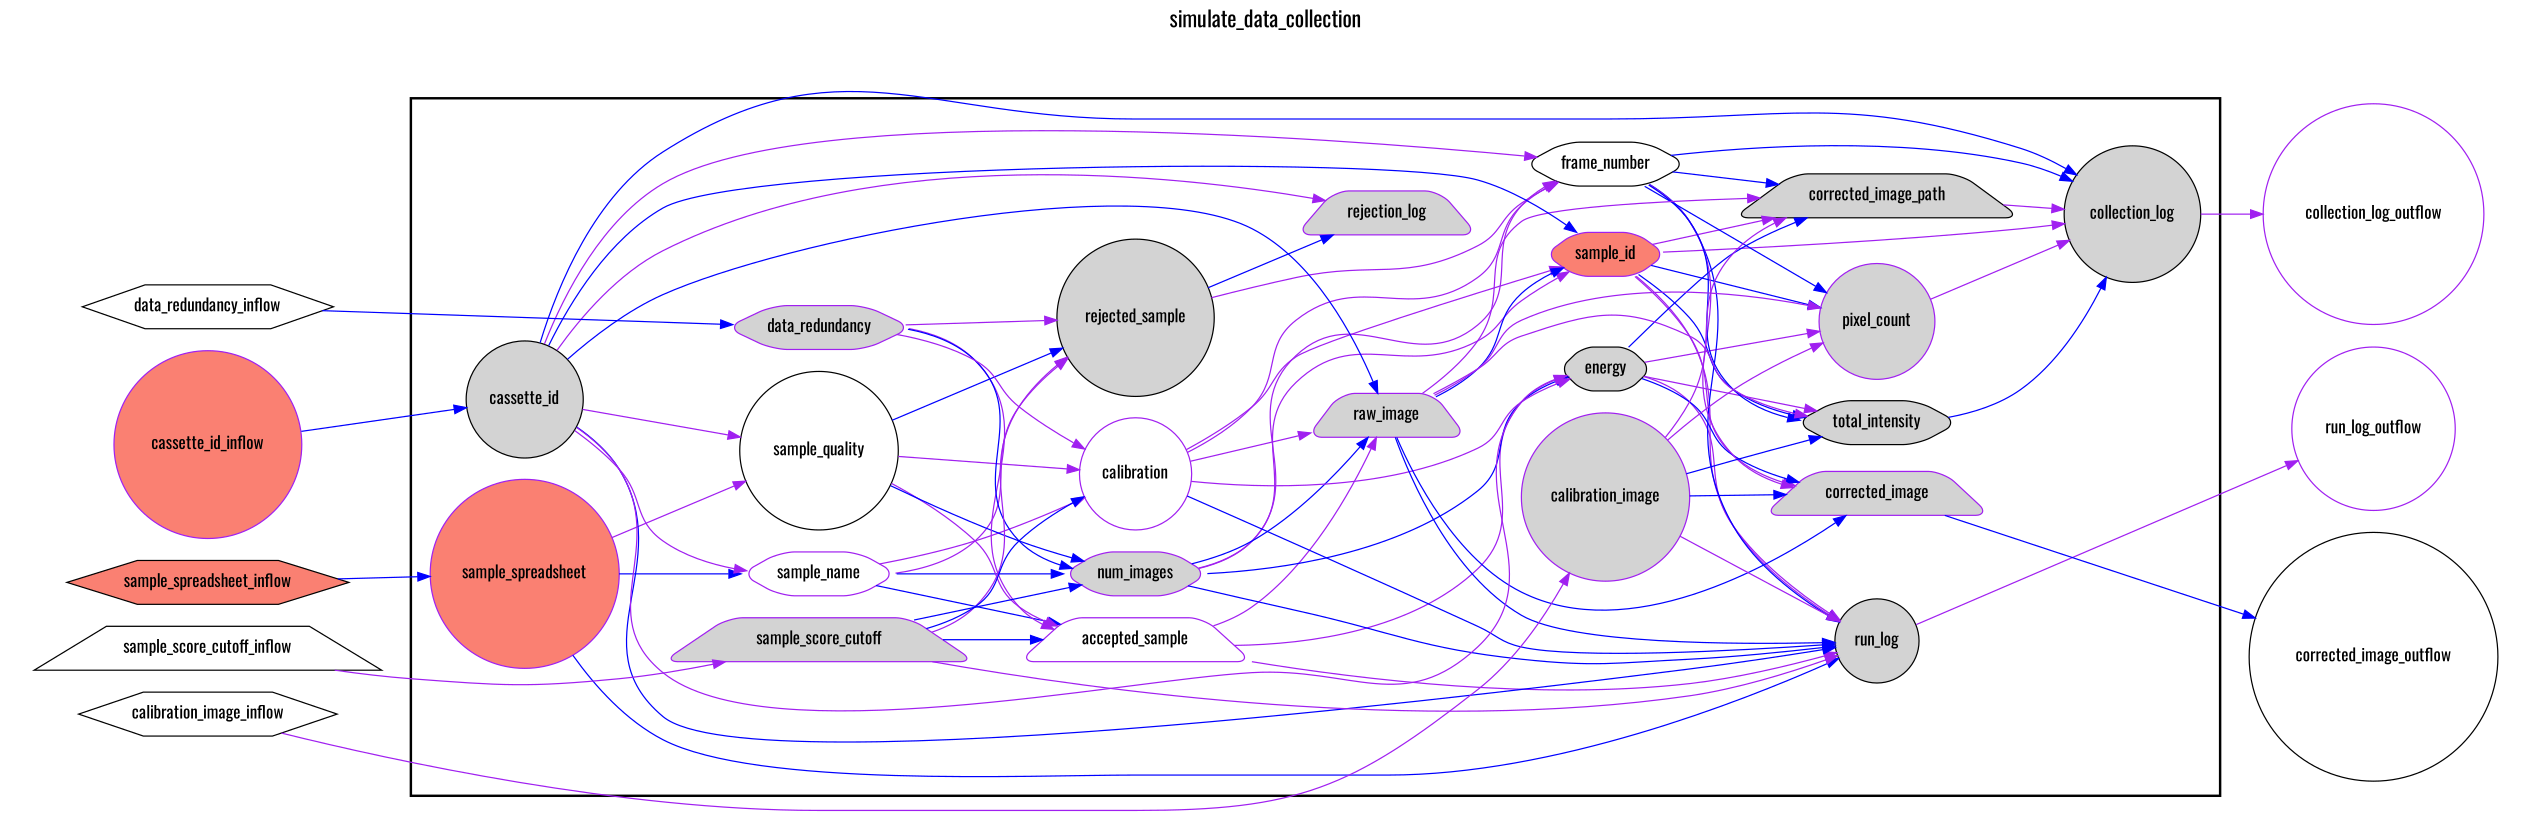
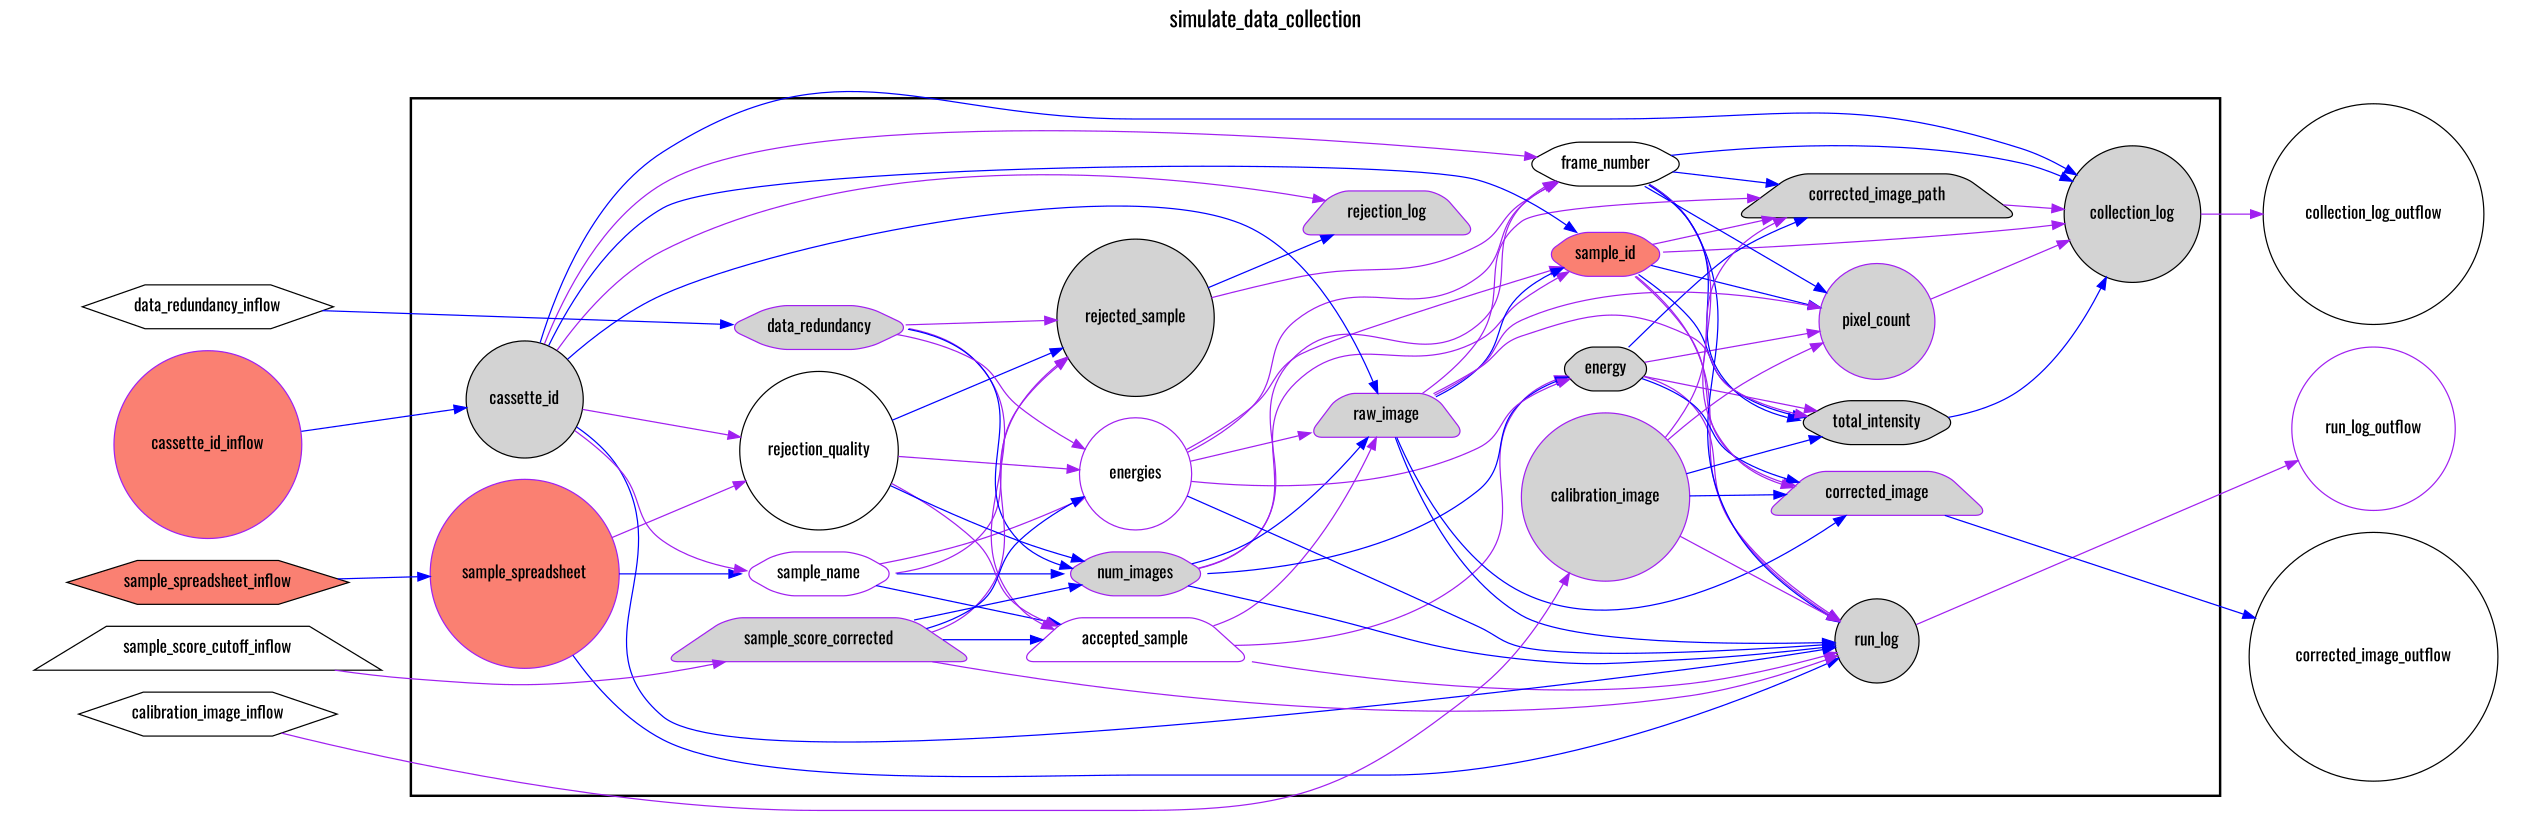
node "collection_log_outflow": color purple -> black
node "sample_quality": label "sample_quality" -> "rejection_quality"
node "calibration": label "calibration" -> "energies"
node "sample_score_cutoff": label "sample_score_cutoff" -> "sample_score_corrected"
edge "cassette_id" -> "energy": removed
